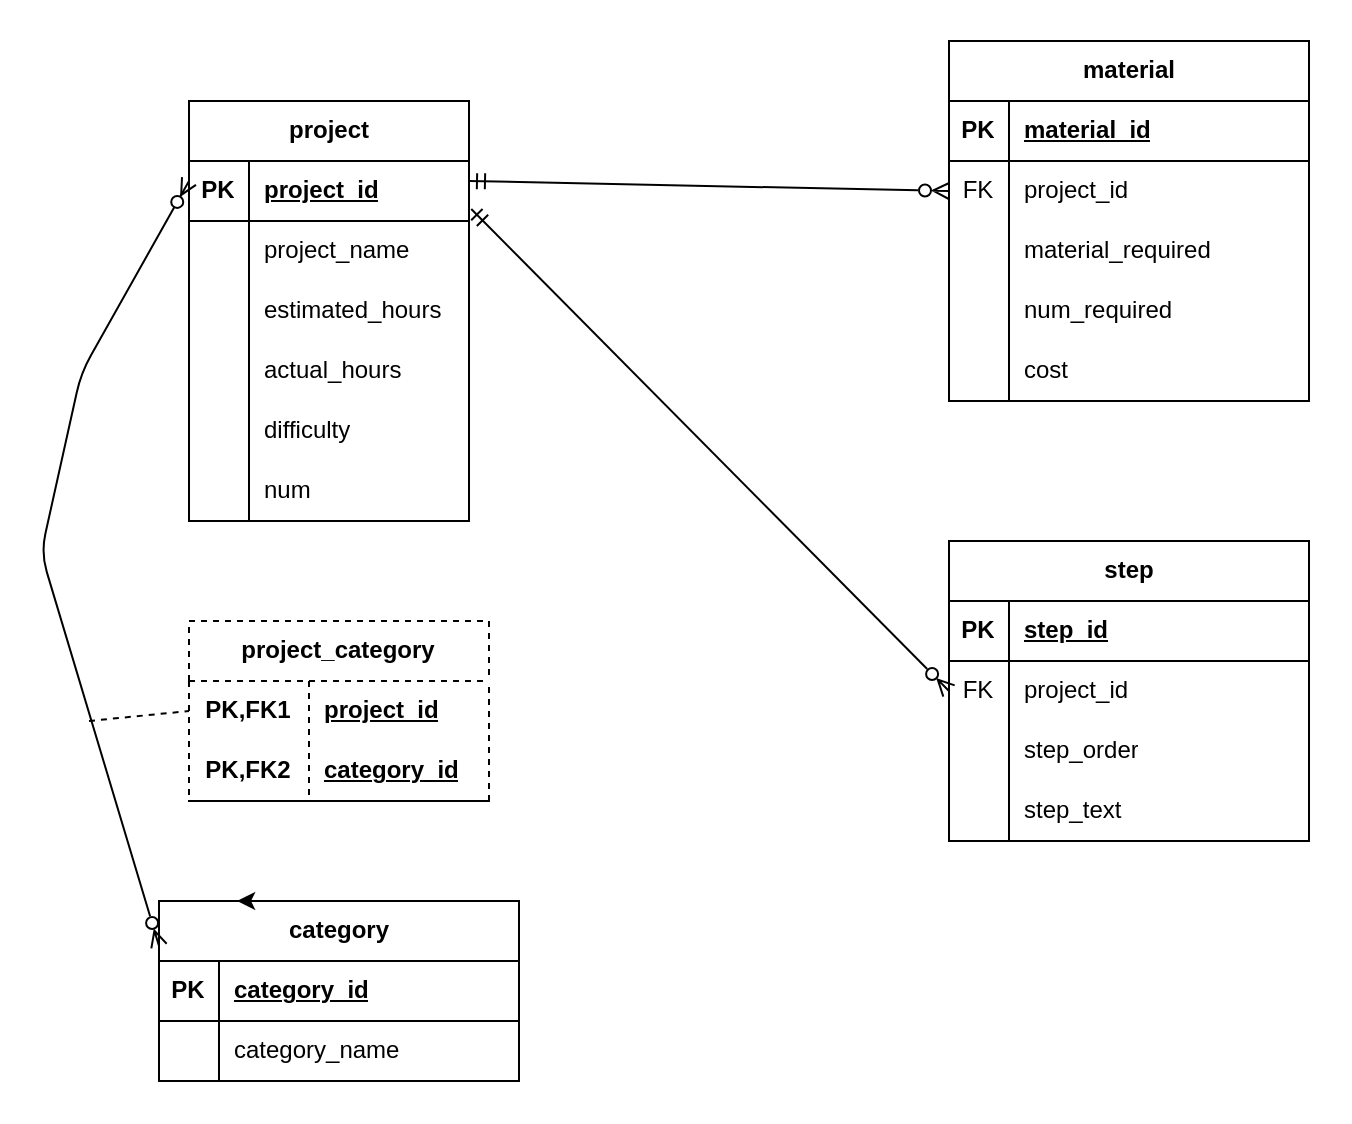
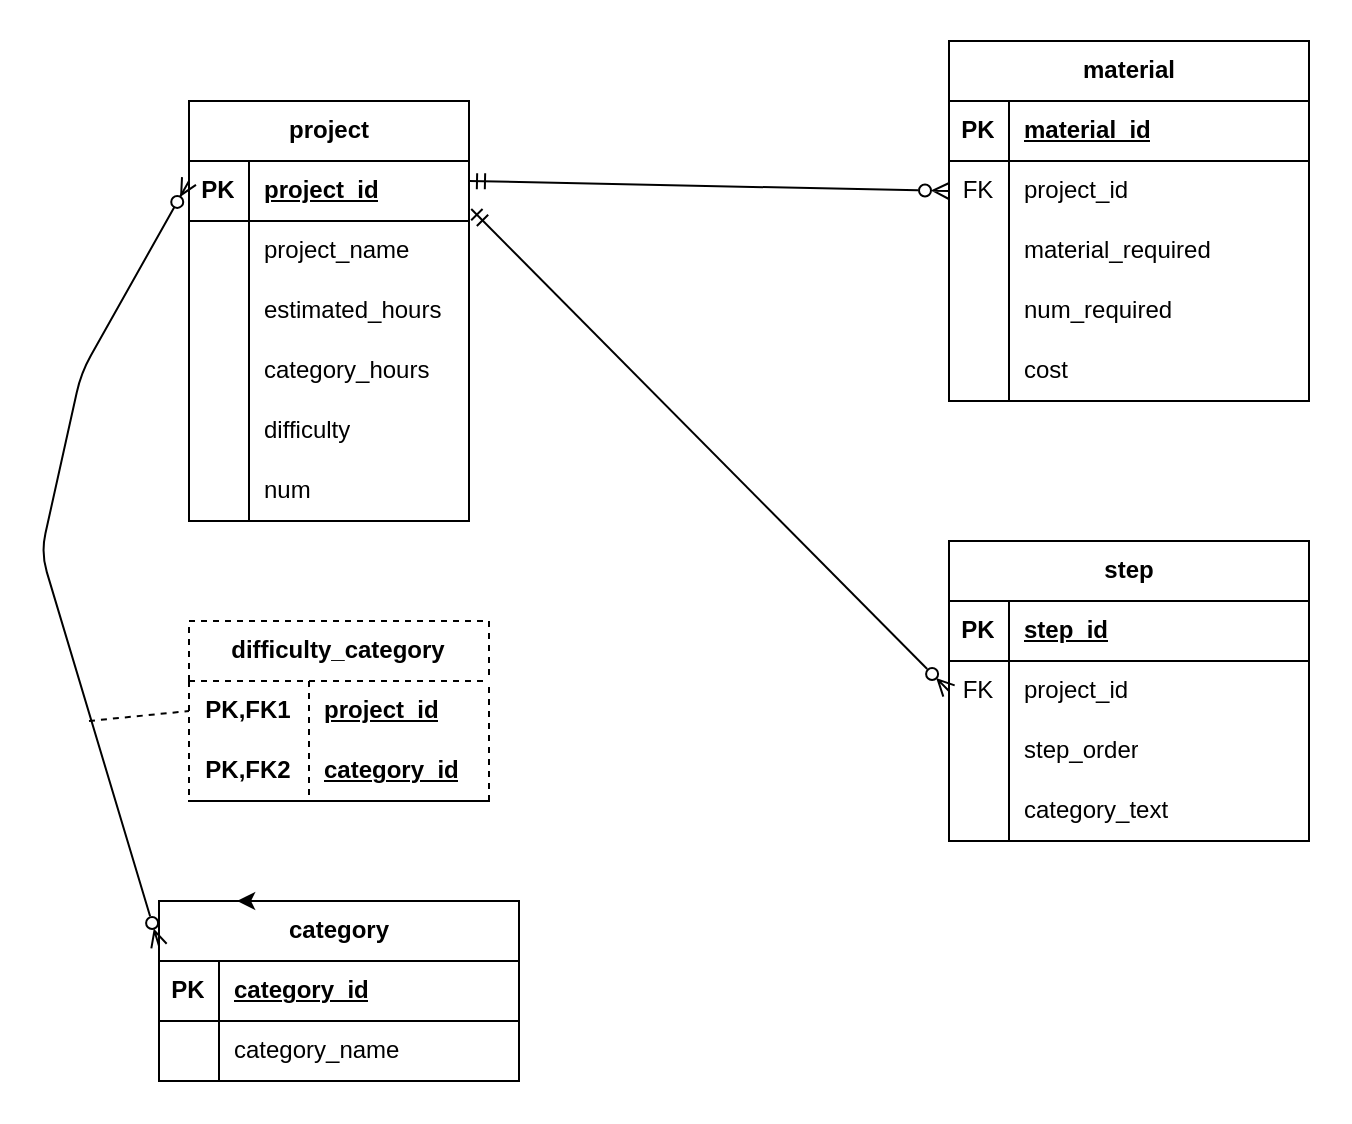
node "actual_hours": label "actual_hours" -> "category_hours"
node "project_category": label "project_category" -> "difficulty_category"
node "step_text": label "step_text" -> "category_text"
